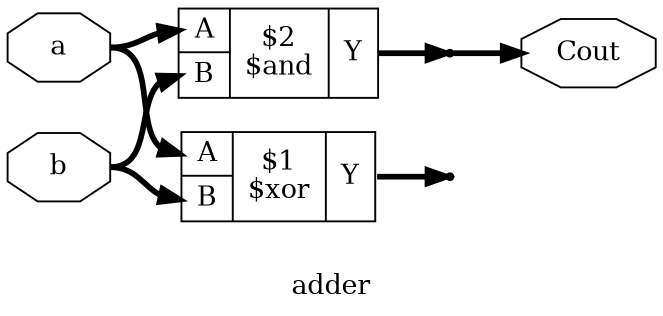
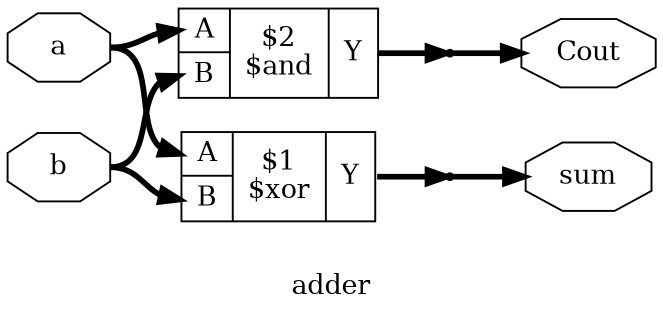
node "sum": added
